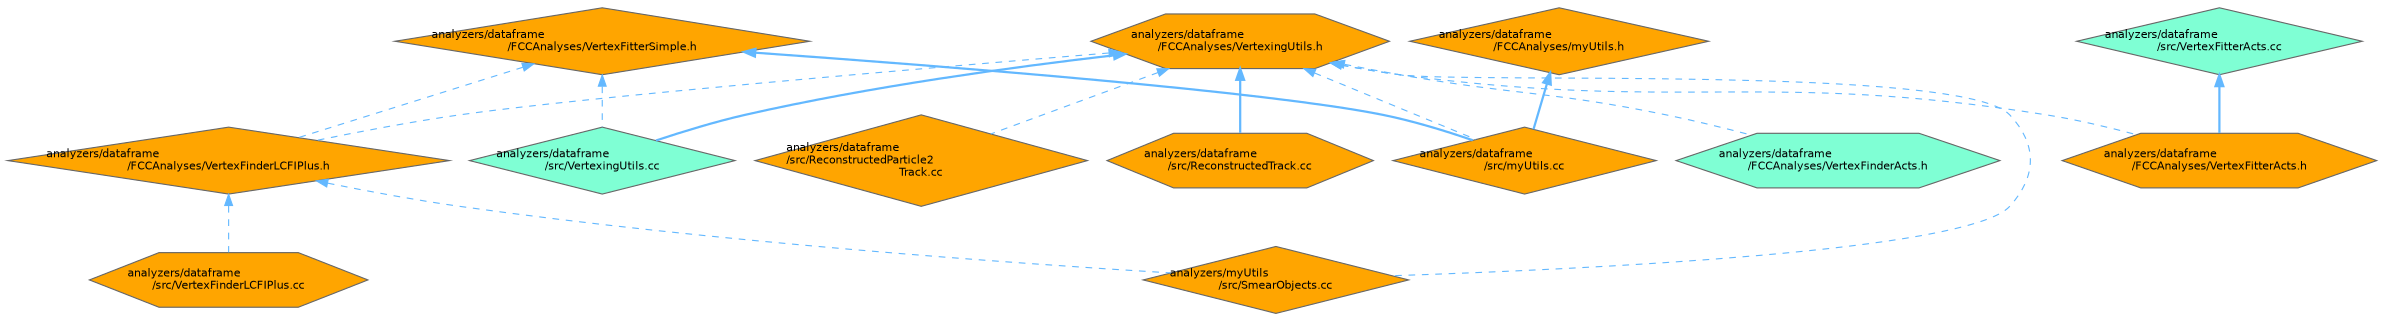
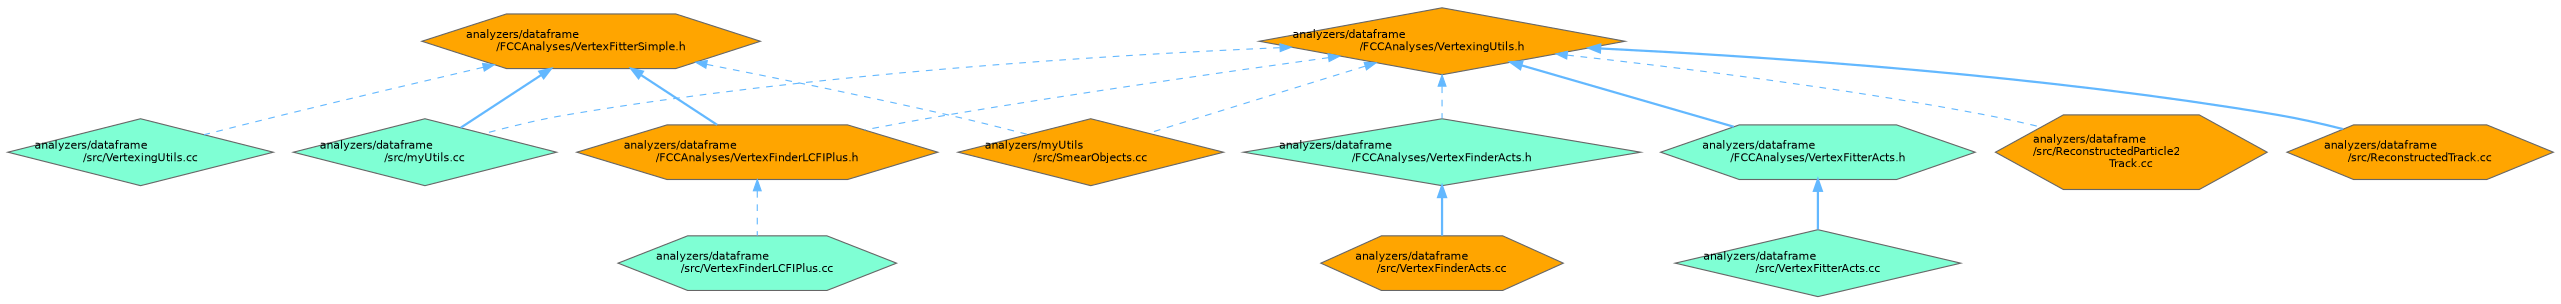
node "analyzers/dataframe /FCCAnalyses/VertexFitterSimple.h": shape diamond -> hexagon
node "analyzers/dataframe /FCCAnalyses/VertexingUtils.h": shape hexagon -> diamond
node "analyzers/dataframe /FCCAnalyses/myUtils.h": removed
edge "analyzers/dataframe /src/VertexingUtils.cc" -> "analyzers/dataframe /FCCAnalyses/VertexingUtils.h": removed
edge "analyzers/dataframe /FCCAnalyses/VertexFitterActs.h" -> "analyzers/dataframe /FCCAnalyses/VertexingUtils.h": style dashed -> bold
edge "analyzers/dataframe /FCCAnalyses/VertexFinderLCFIPlus.h" -> "analyzers/dataframe /FCCAnalyses/VertexFitterSimple.h": style dashed -> bold
edge "analyzers/dataframe /FCCAnalyses/VertexFitterActs.h" -> "analyzers/dataframe /src/VertexFitterActs.cc": reversed
node "analyzers/dataframe /FCCAnalyses/VertexFinderLCFIPlus.h": shape diamond -> hexagon
node "analyzers/dataframe /src/ReconstructedParticle2 Track.cc": shape diamond -> hexagon
node "analyzers/dataframe /src/myUtils.cc": fillcolor orange -> aquamarine
node "analyzers/dataframe /FCCAnalyses/VertexFinderActs.h": shape hexagon -> diamond
node "analyzers/dataframe /FCCAnalyses/VertexFitterActs.h": fillcolor orange -> aquamarine
edge "analyzers/myUtils /src/SmearObjects.cc" -> "analyzers/dataframe /FCCAnalyses/VertexFinderLCFIPlus.h": now "analyzers/myUtils /src/SmearObjects.cc" -> "analyzers/dataframe /FCCAnalyses/VertexFitterSimple.h"
node "analyzers/dataframe /src/VertexFinderActs.cc": added
node "analyzers/dataframe /src/VertexFinderLCFIPlus.cc": fillcolor orange -> aquamarine
